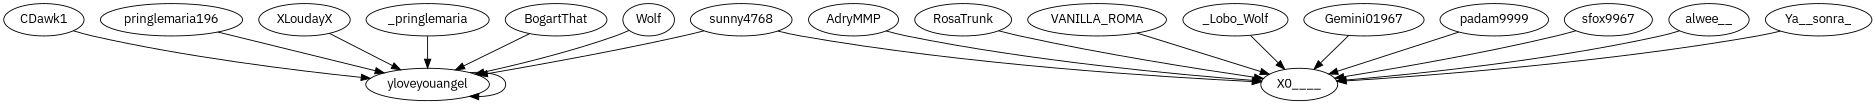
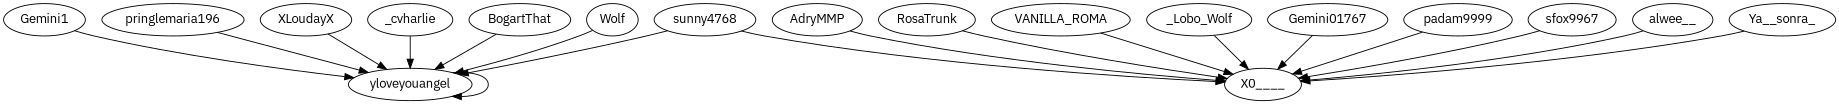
node "CDawk1": label "CDawk1" -> "Gemini1"
node "_pringlemaria": label "_pringlemaria" -> "_cvharlie"
node "Gemini01967": label "Gemini01967" -> "Gemini01767"
